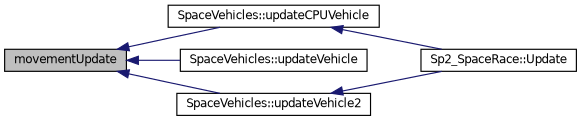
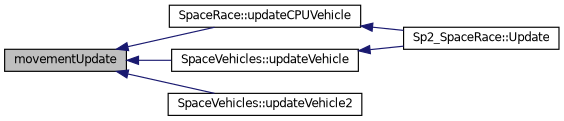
node "SpaceVehicles::updateCPUVehicle": label "SpaceVehicles::updateCPUVehicle" -> "SpaceRace::updateCPUVehicle"
edge "Sp2_SpaceRace::Update" -> "SpaceVehicles::updateVehicle2": now "Sp2_SpaceRace::Update" -> "SpaceVehicles::updateVehicle"
